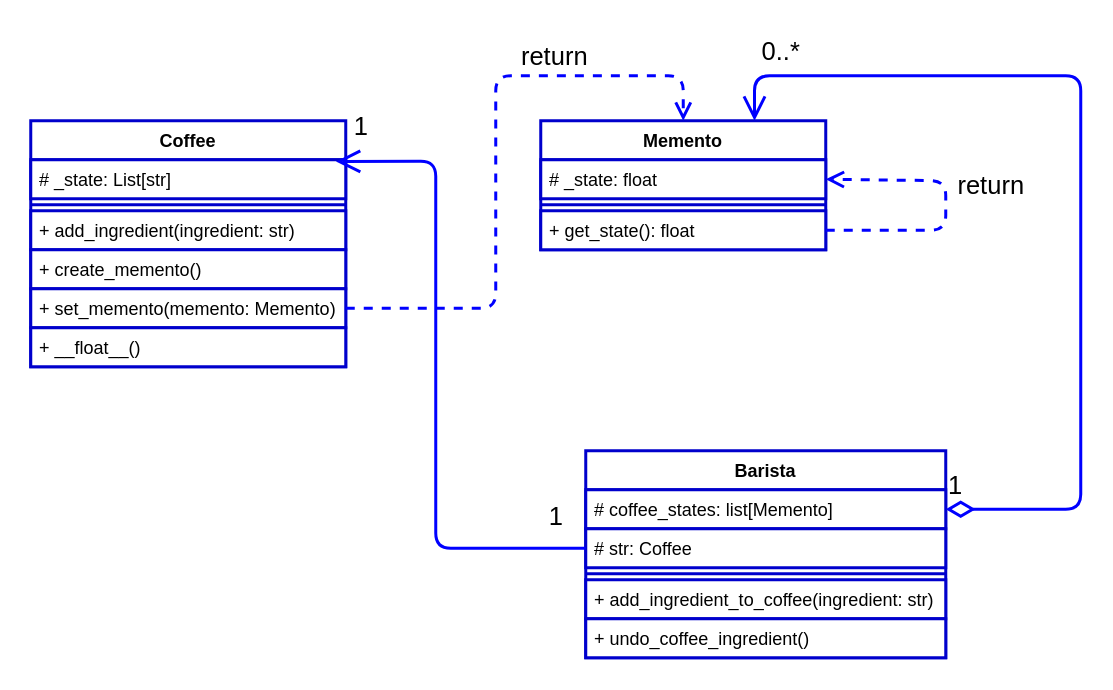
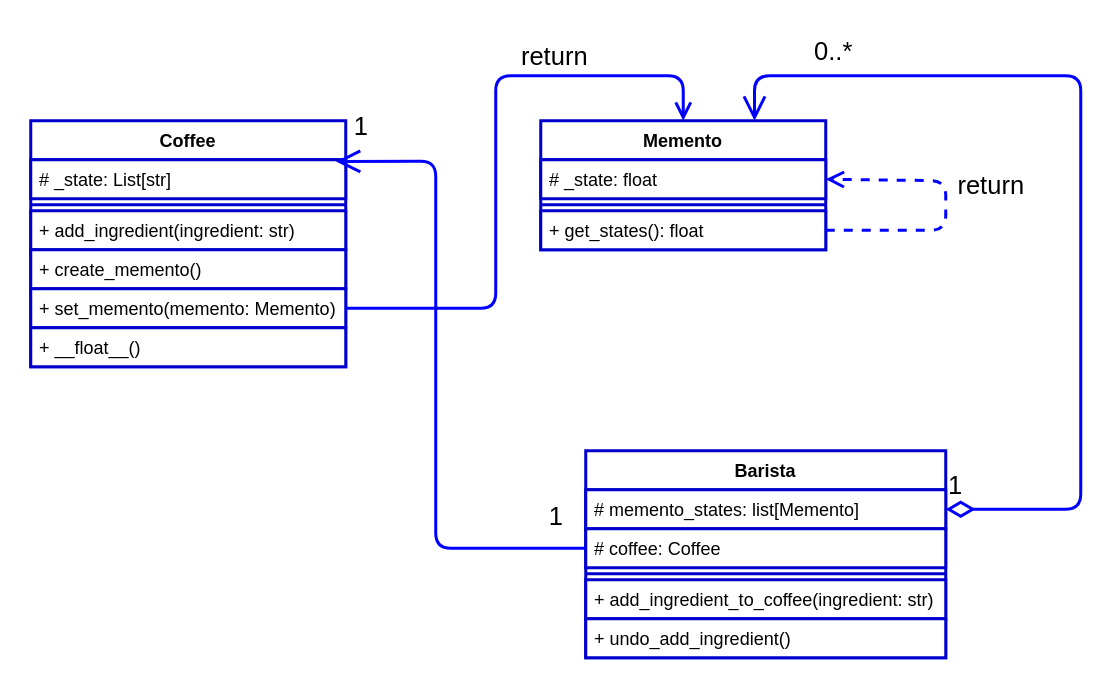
node "0..*": moved (781, 53) -> (833, 53)
edge "+ set_memento(memento: Memento)" -> "Memento": style dashed -> solid
node "+ get_state(): float": label "+ get_state(): float" -> "+ get_states(): float"
node "# coffee_states: list[Memento]": label "# coffee_states: list[Memento]" -> "# memento_states: list[Memento]"
node "# str: Coffee": label "# str: Coffee" -> "# coffee: Coffee"
node "+ undo_coffee_ingredient()": label "+ undo_coffee_ingredient()" -> "+ undo_add_ingredient()"
